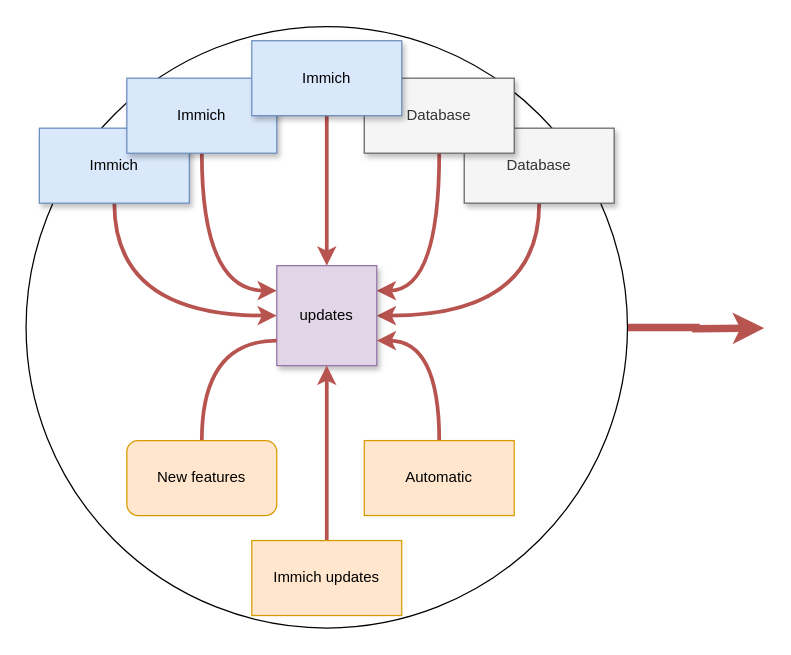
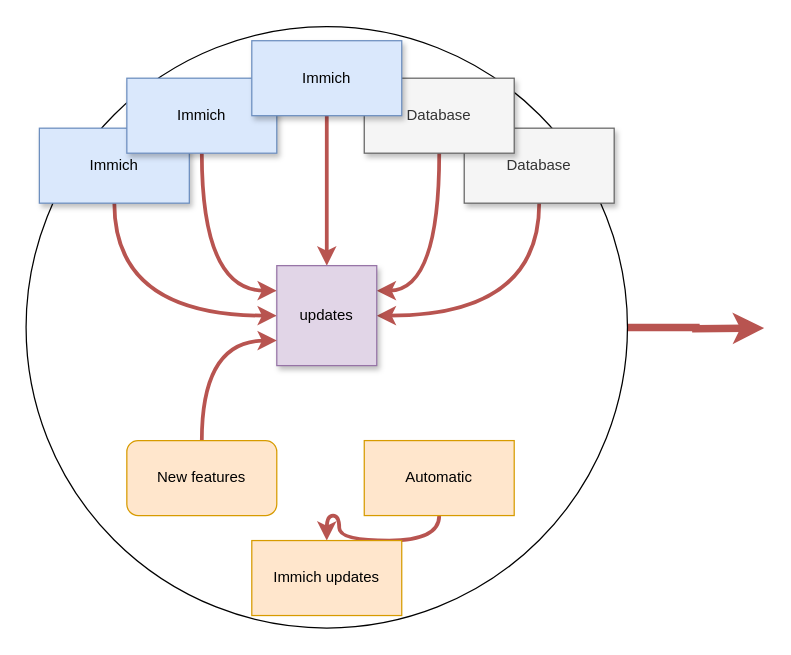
edge "updates" -- "New features": arrowhead none -> classic
edge "Automatic" -> "updates": now "Automatic" -> "Immich updates"
edge "Immich updates" -> "updates": removed
